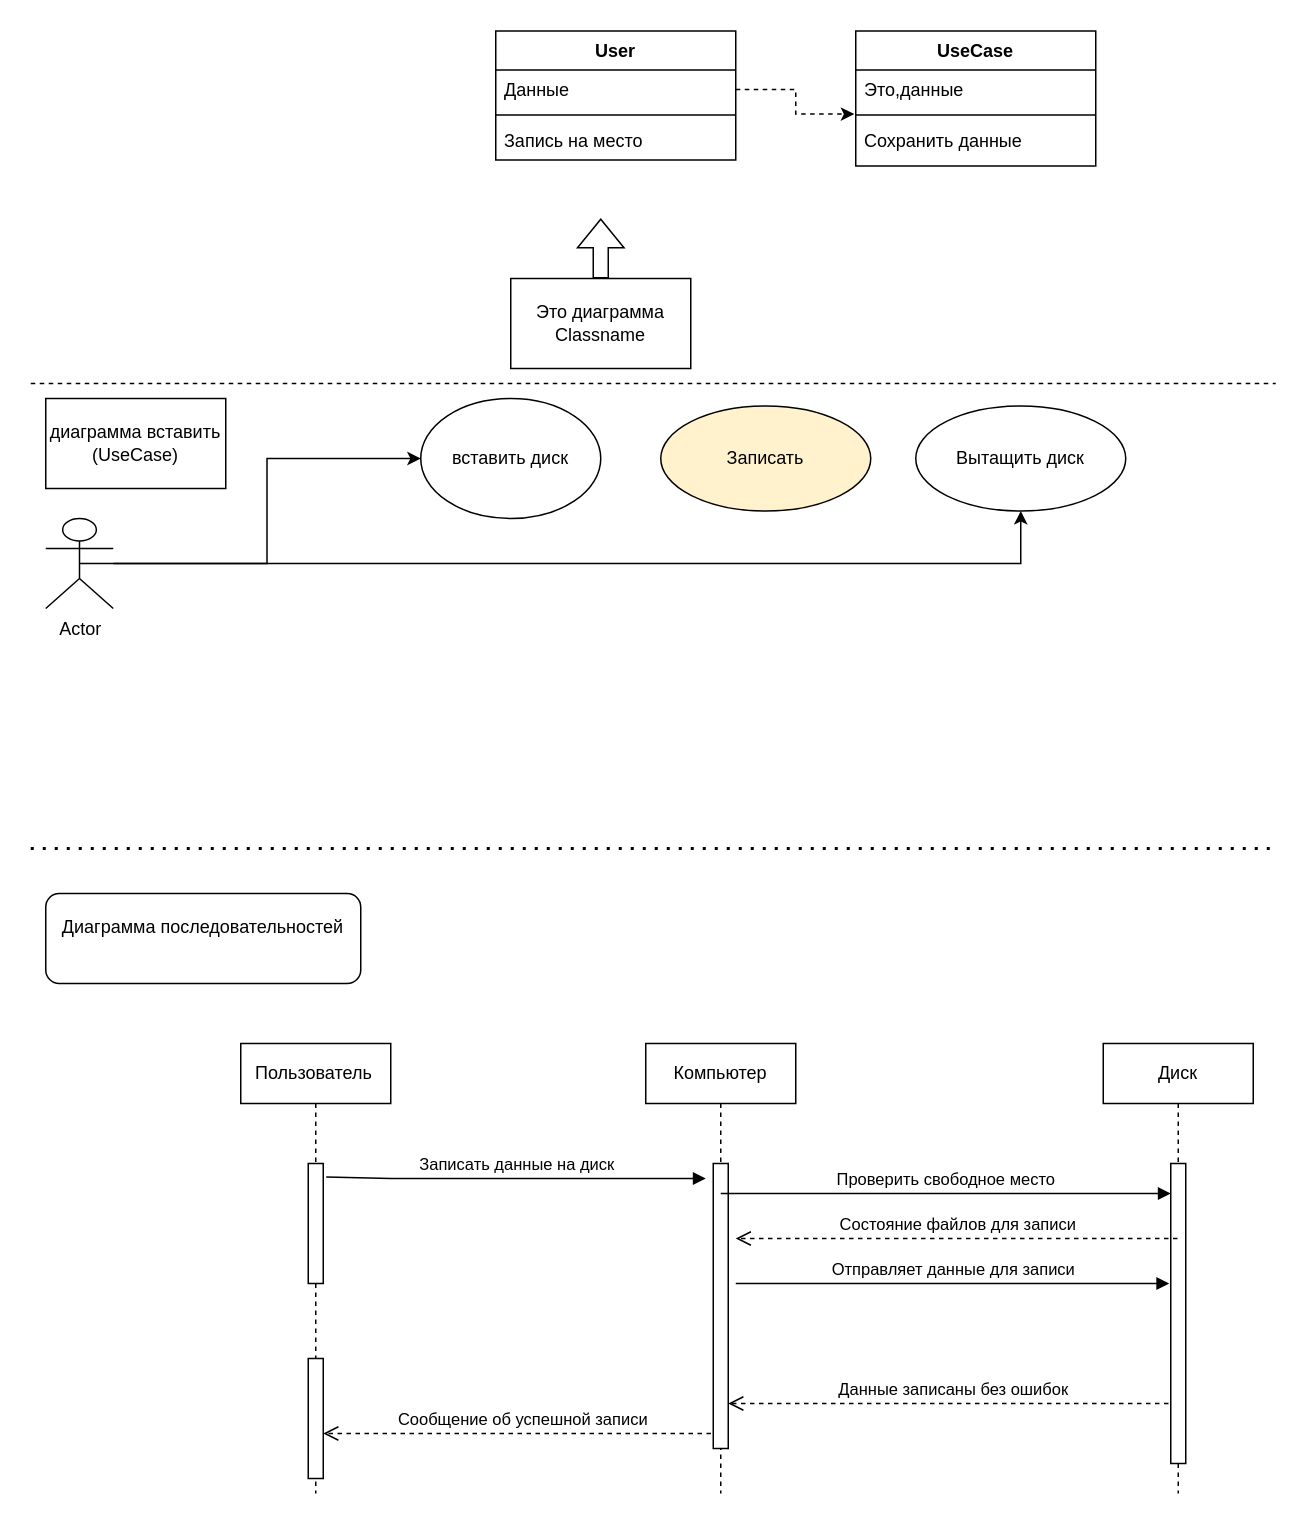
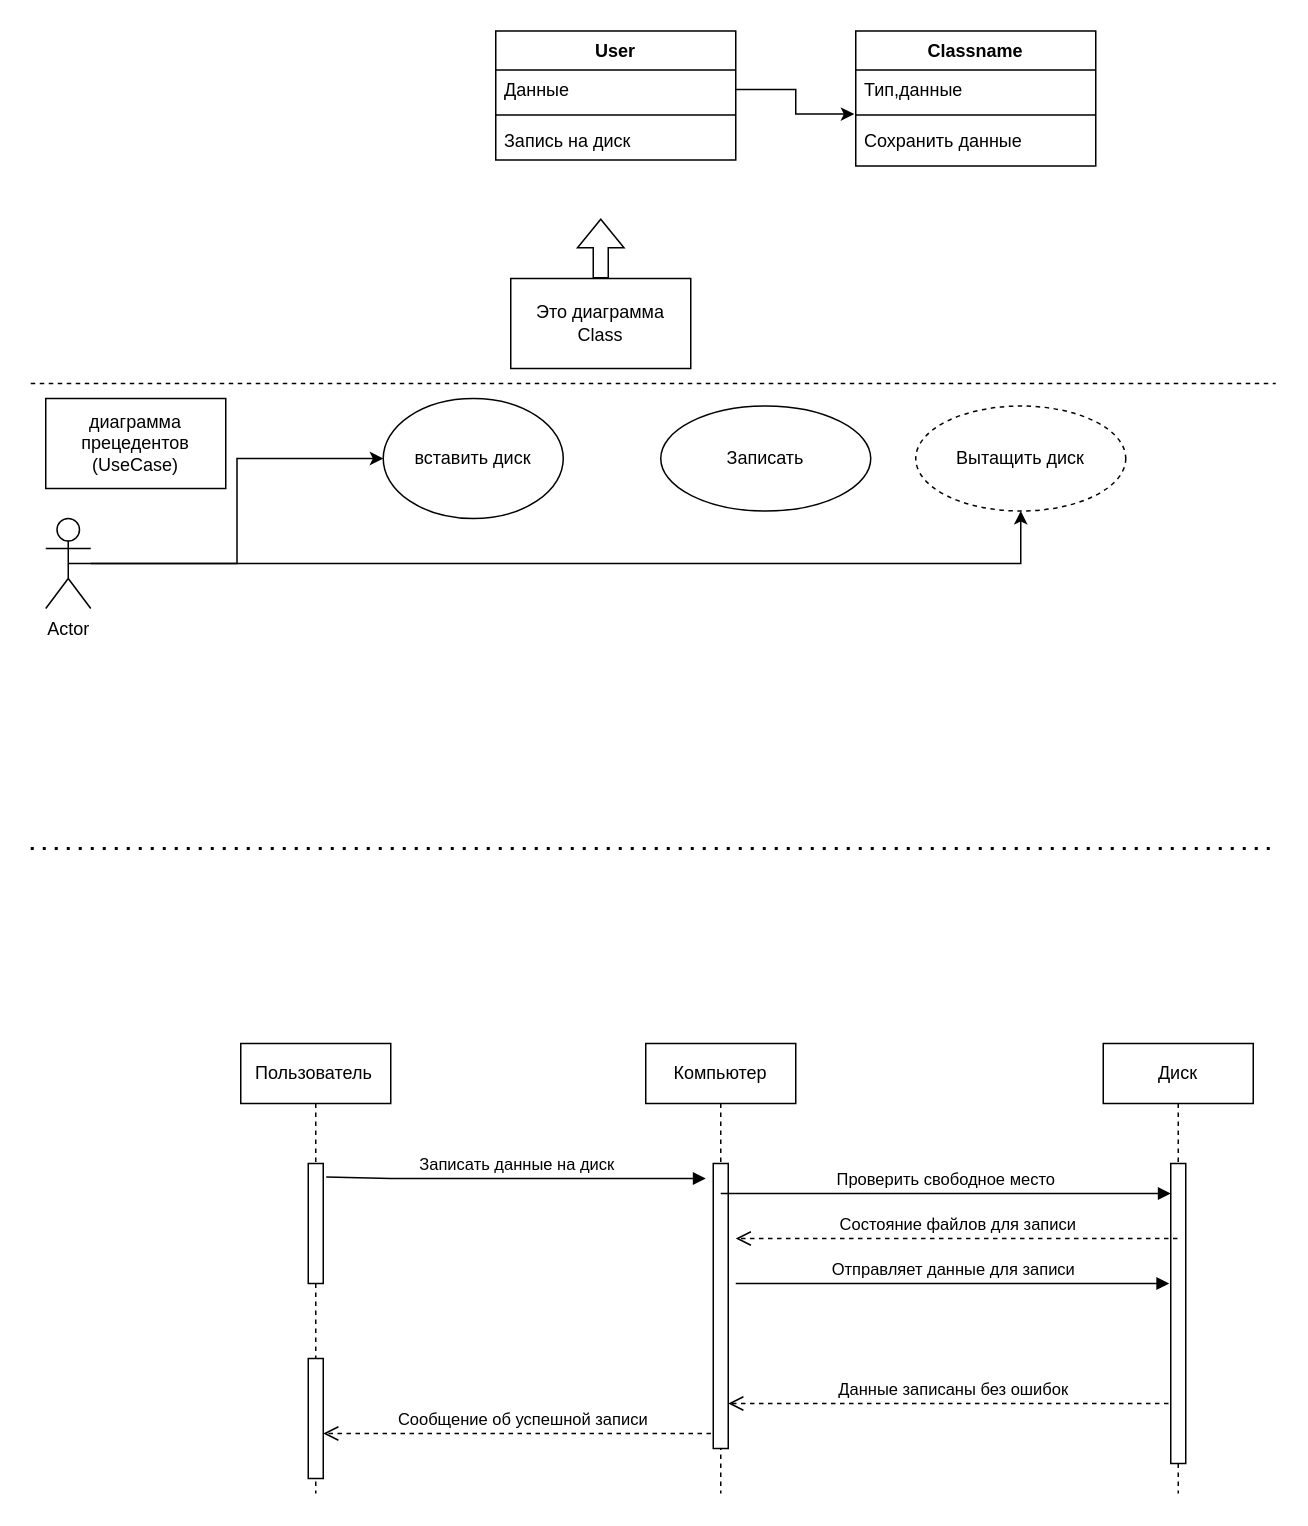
node "UseCase": label "UseCase" -> "Classname"
node "Это,данные": label "Это,данные" -> "Тип,данные"
edge "Данные" -> "Сохранить данные": style dashed -> solid
node "Запись на место": label "Запись на место" -> "Запись на диск"
node "Это диаграмма Classname": label "Это диаграмма Classname" -> "Это диаграмма Class"
node "диаграмма вставить (UseCase)": label "диаграмма вставить (UseCase)" -> "диаграмма прецедентов (UseCase)"
node "вставить диск": moved (511, 458) -> (473, 458)
node "Записать": fillcolor #fff2cc -> #ffffff
node "Вытащить диск": style solid -> dashed
node "Actor": size 68x90 -> 45x90
node "Диаграмма последовательностей": removed
